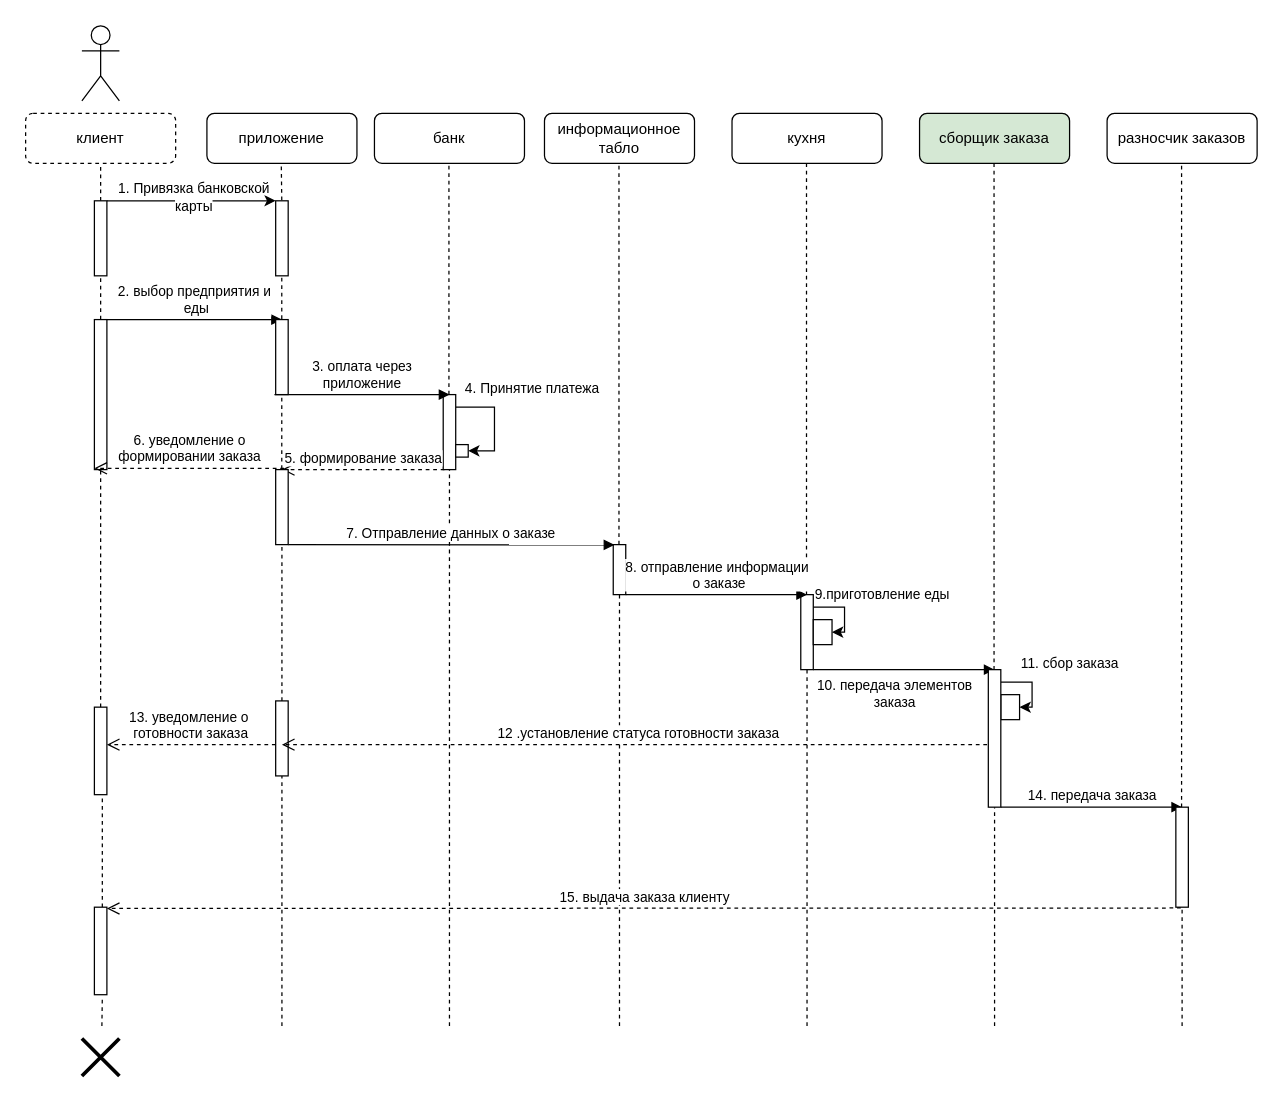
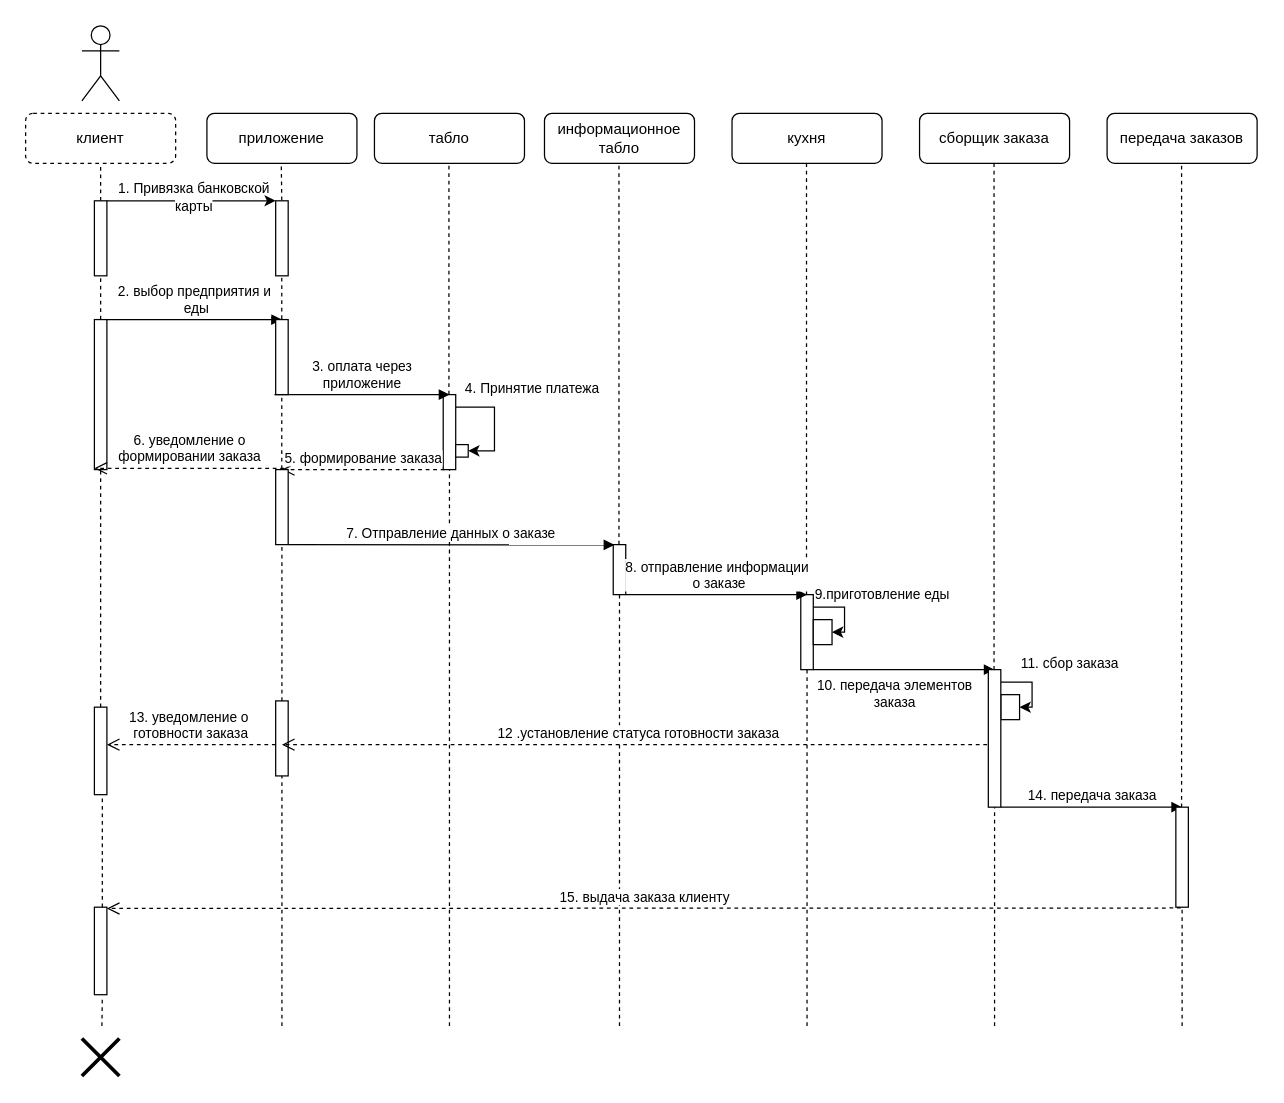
node "банк": label "банк" -> "табло"
node "сборщик заказа": fillcolor #d5e8d4 -> #ffffff
node "разносчик заказов": label "разносчик заказов" -> "передача заказов"
